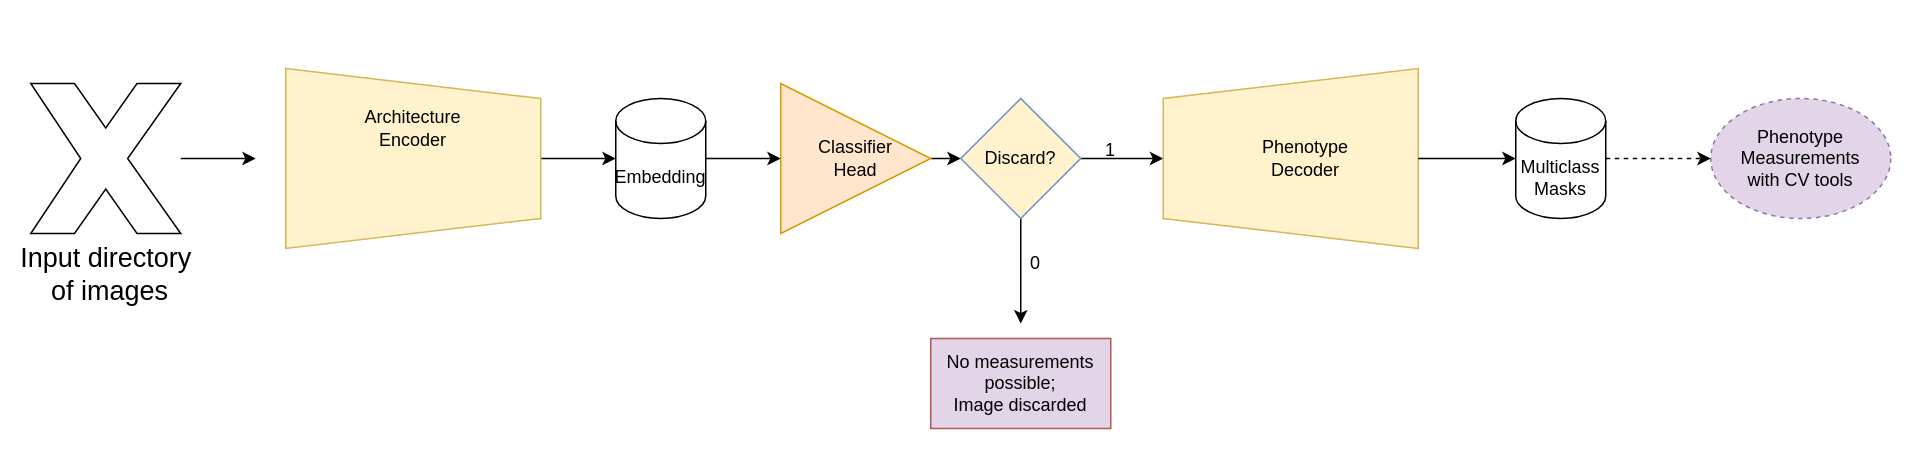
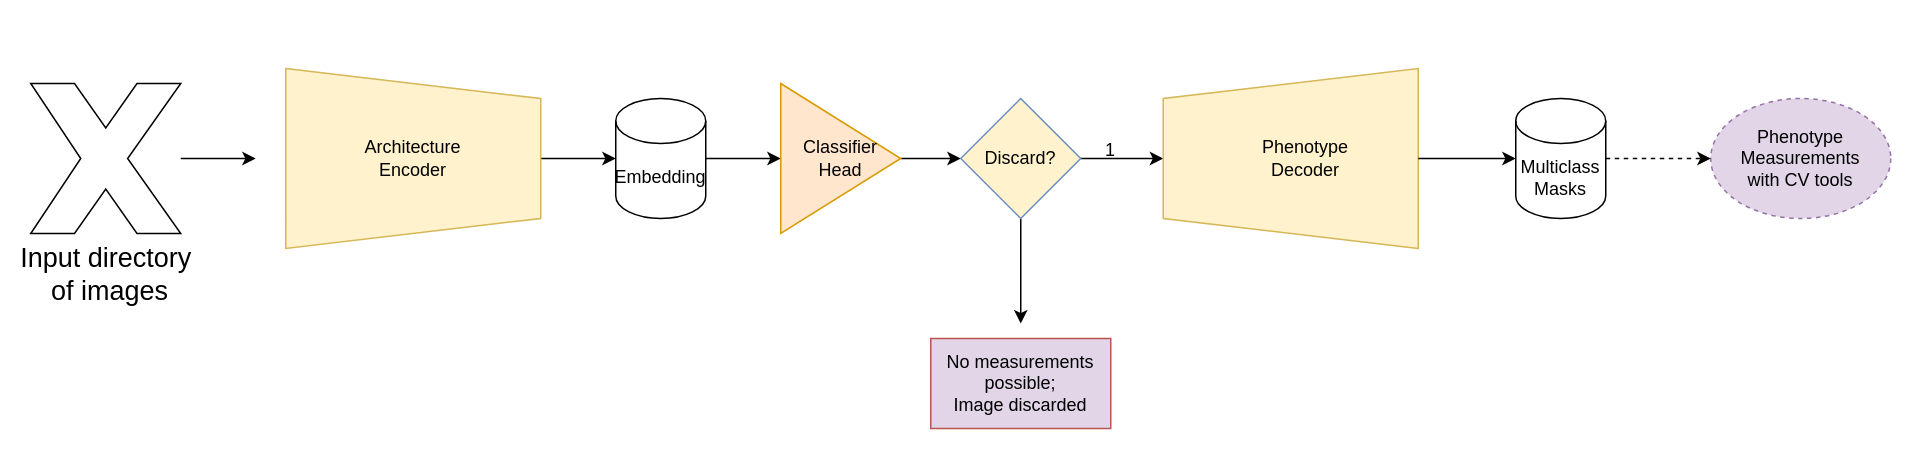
node "Architecture Encoder": moved (413, 128) -> (413, 158)
node "Classifier Head": size 150x150 -> 120x150
node "0": removed
